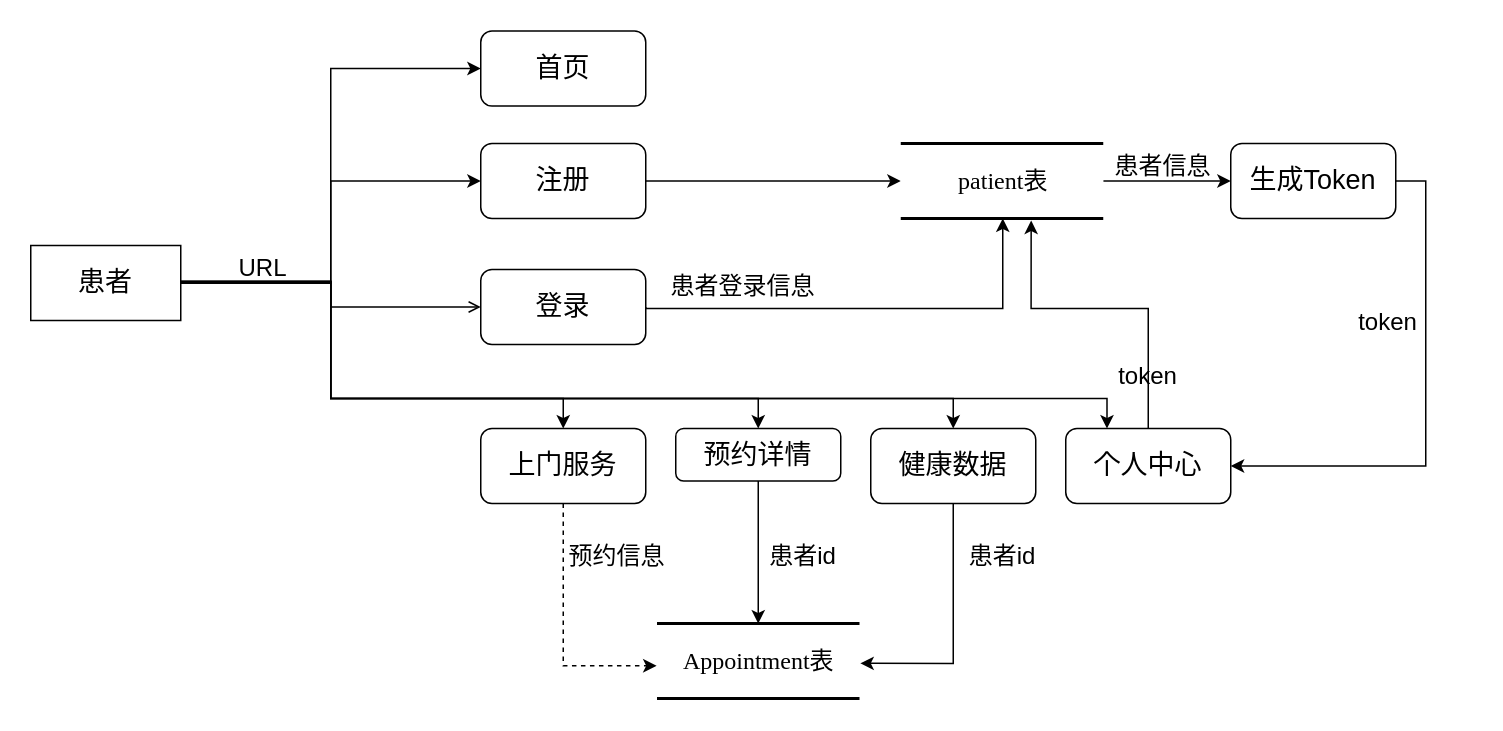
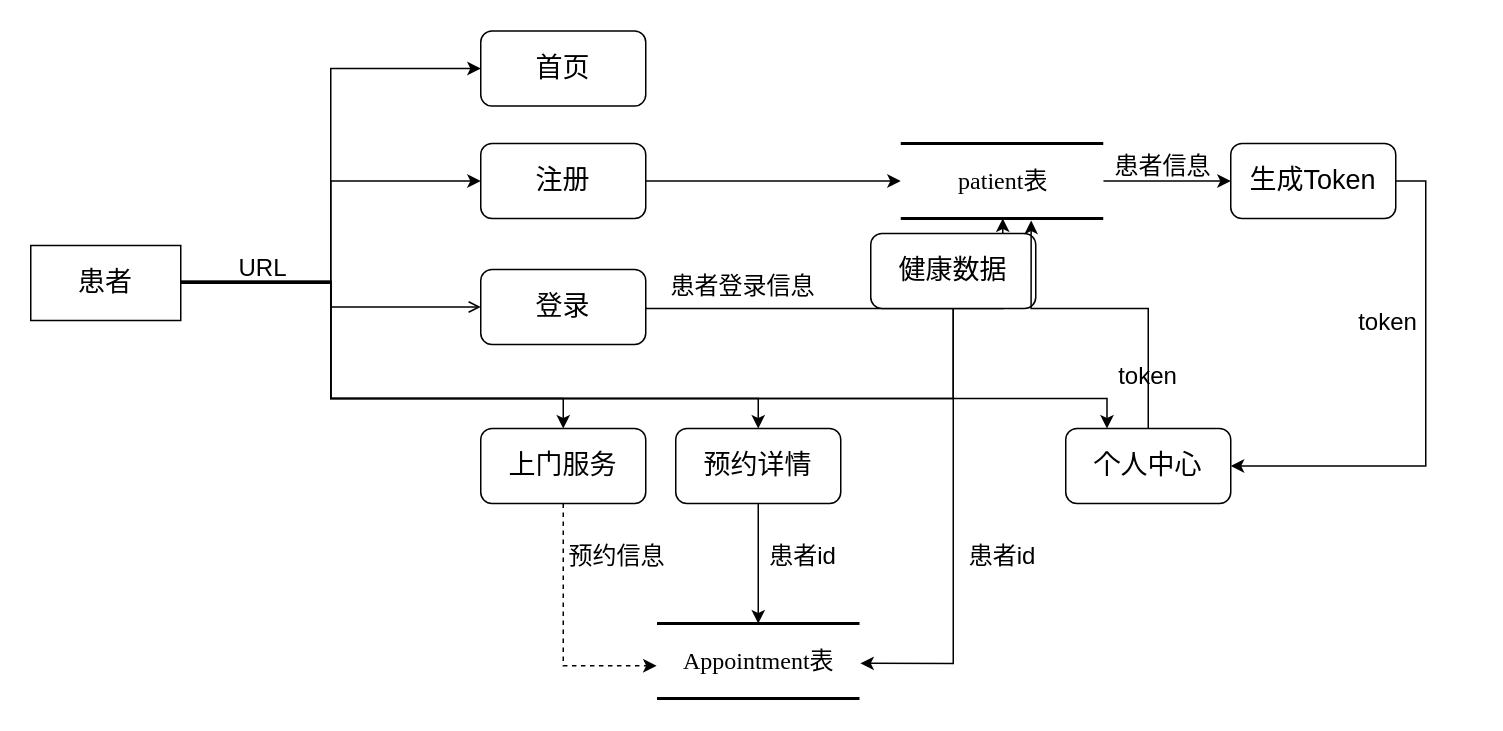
node "预约详情": size 165x53 -> 165x75
node "健康数据": moved (953, 466) -> (953, 271)
